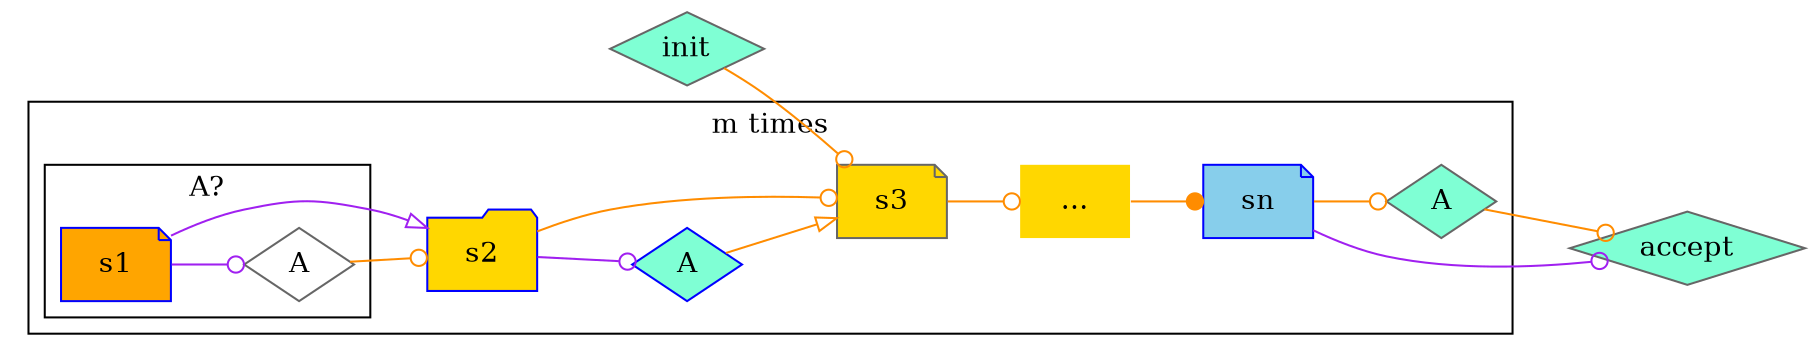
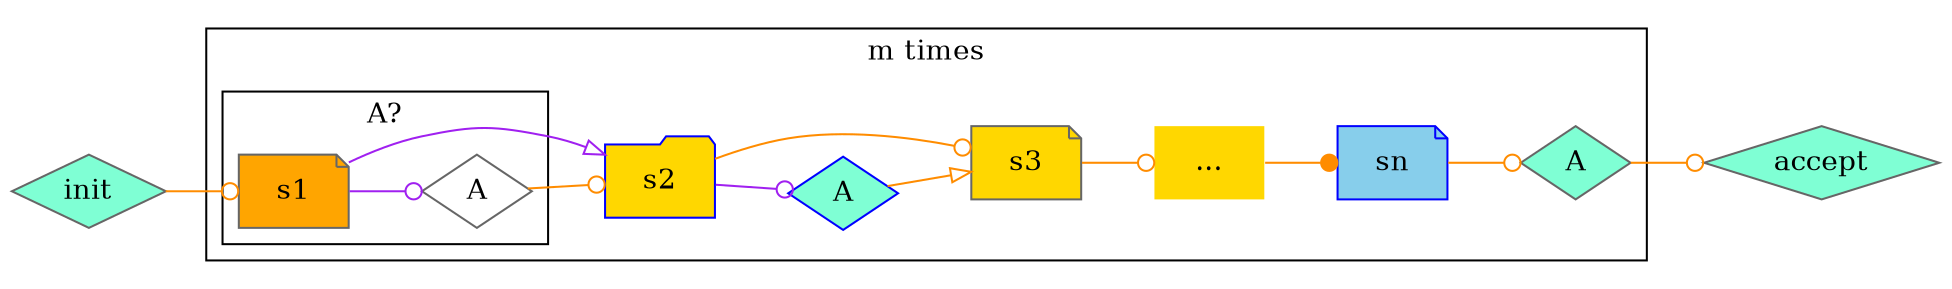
edge "init" -> "s3": now "init" -> "s1"
node "s1": color blue -> gray40
edge "sn" -> "accept": removed
